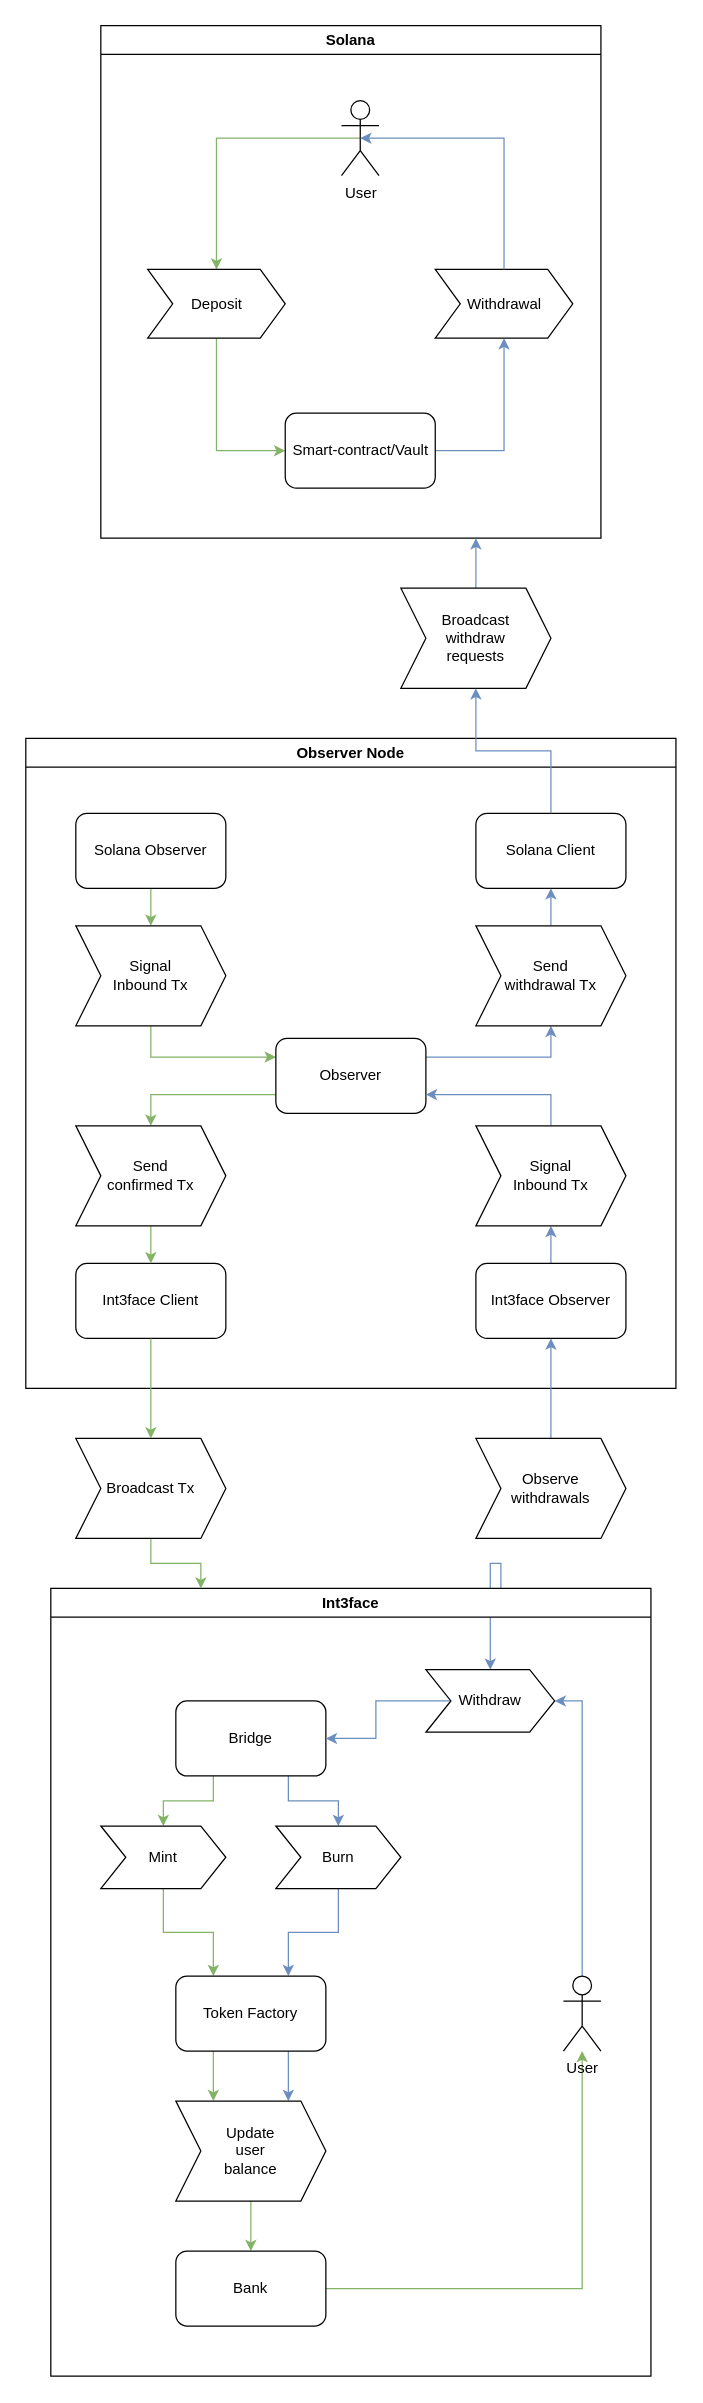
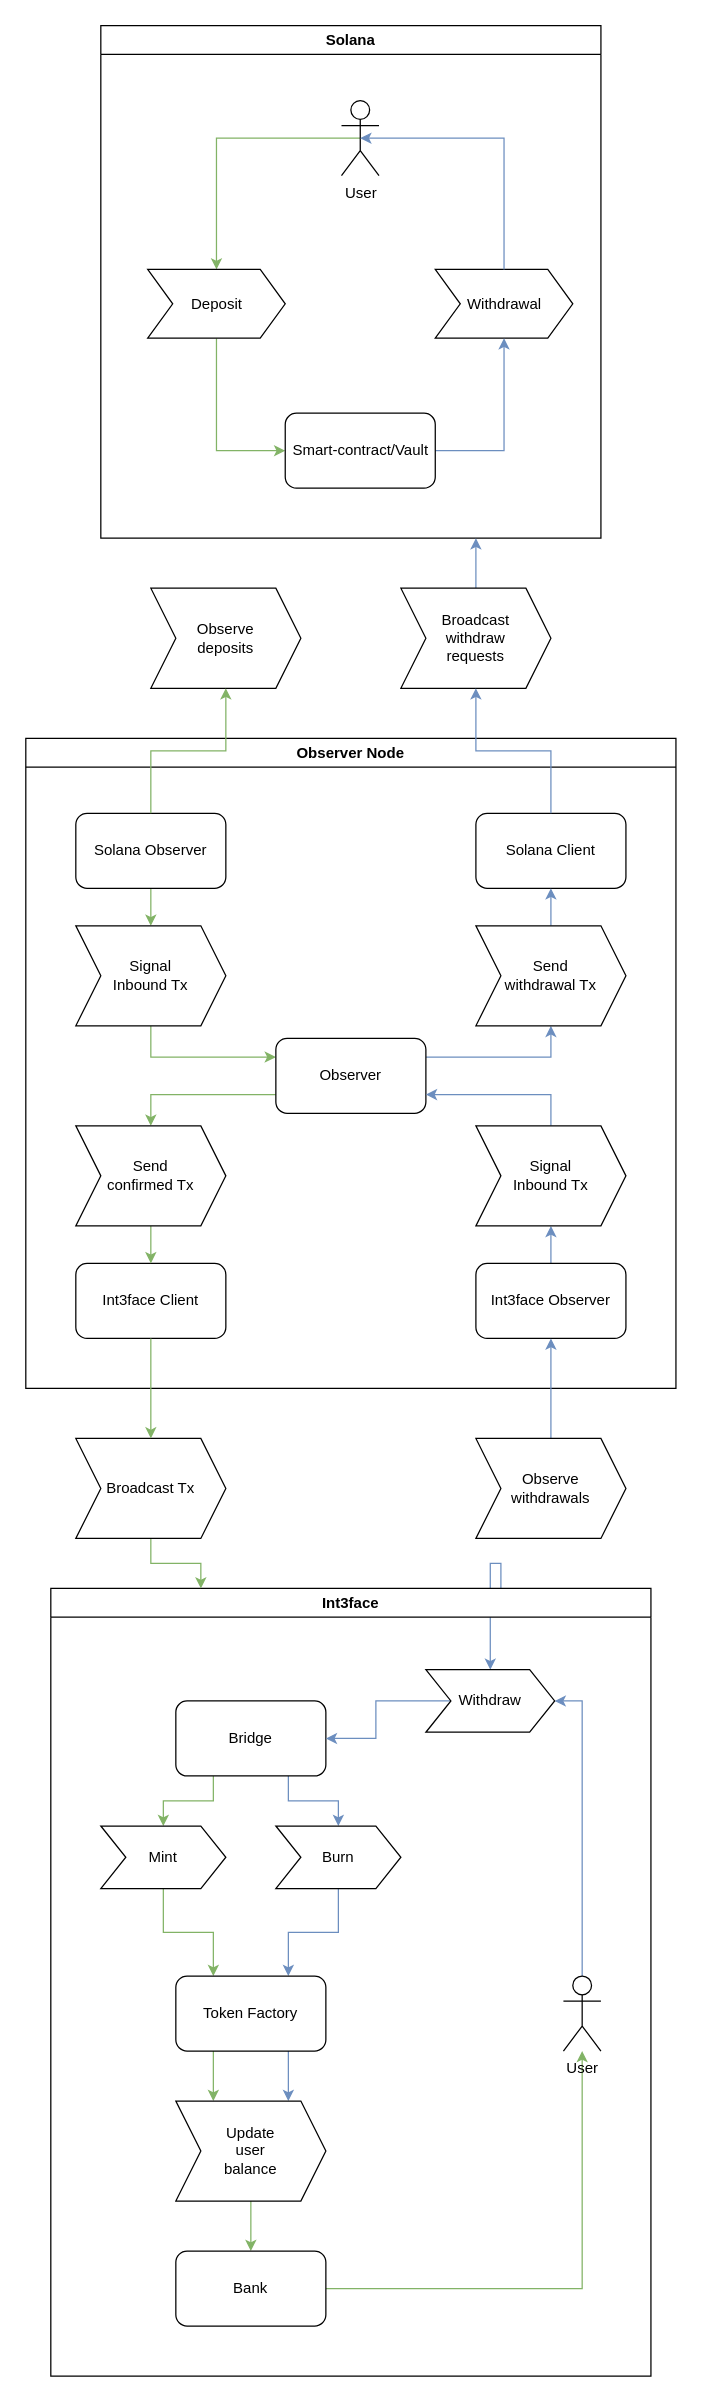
node "Observe deposits": added
edge "Solana Observer" -> "Observe deposits": added
